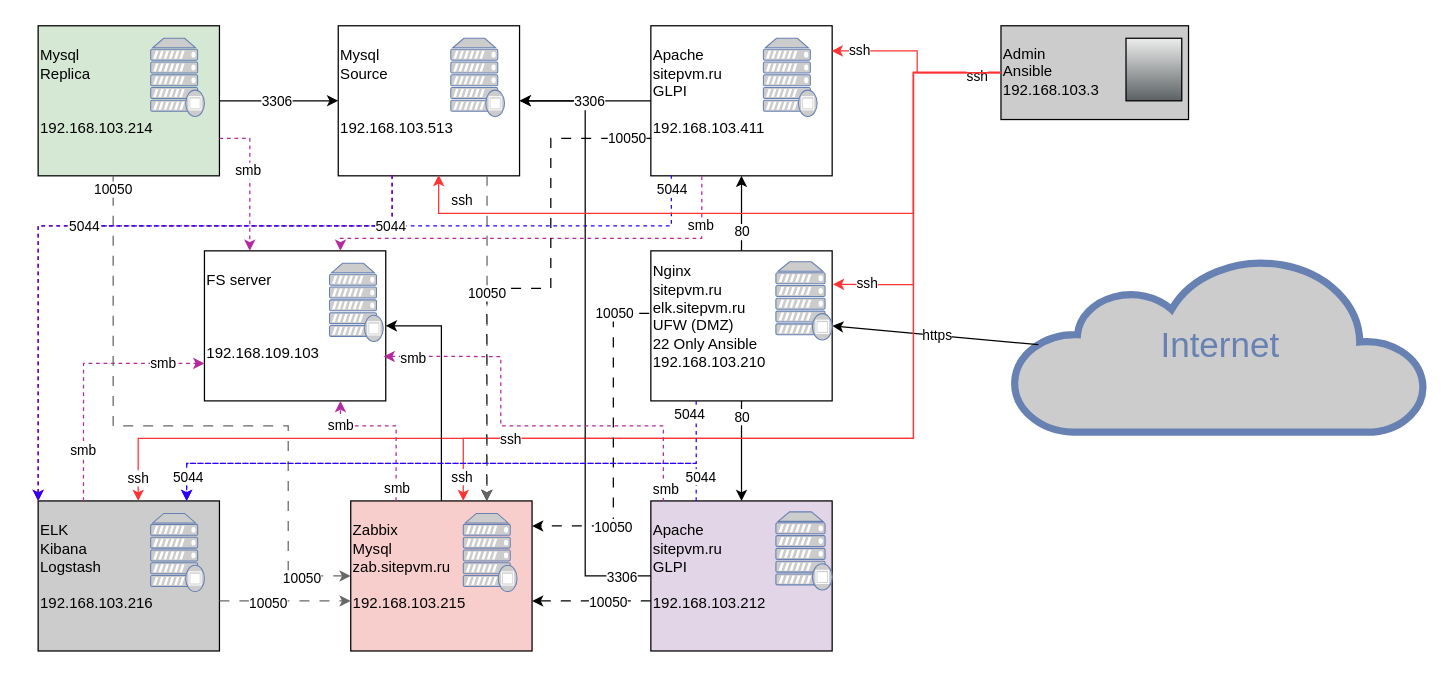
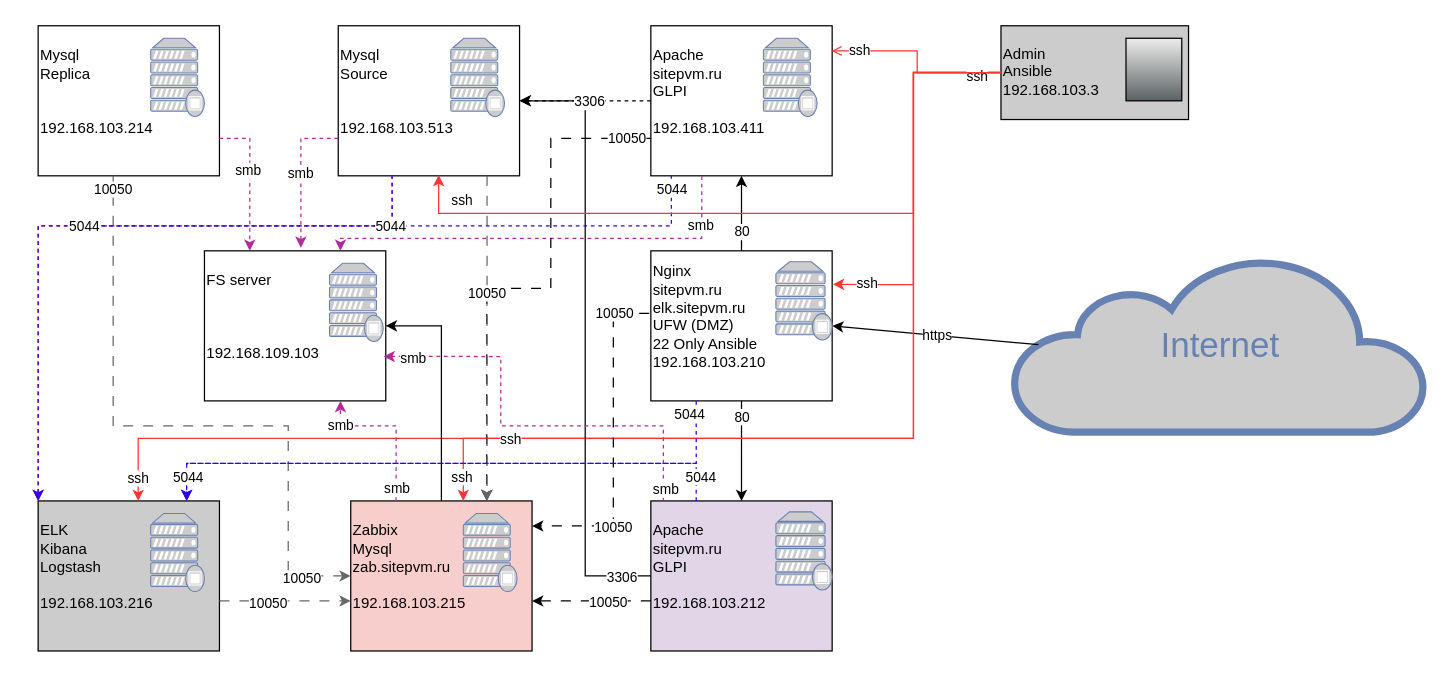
edge "Admin Ansible 192.168.103.3" -> "Apache sitepvm.ru GLPI 192.168.103.411": arrowhead classic -> open
node "Mysql Replica 192.168.103.214": fillcolor #d5e8d4 -> #ffffff
edge "Mysql Replica 192.168.103.214" -> "Mysql Source 192.168.103.513": removed, label "3306"
edge "Apache sitepvm.ru GLPI 192.168.103.411" -> "Mysql Source 192.168.103.513": style solid -> dashed
edge "Mysql Source 192.168.103.513" -> "FS server 192.168.109.103": added, label "smb"
edge "ELK Kibana Logstash 192.168.103.216" -> "FS server 192.168.109.103": removed, labels "smb", "smb"
